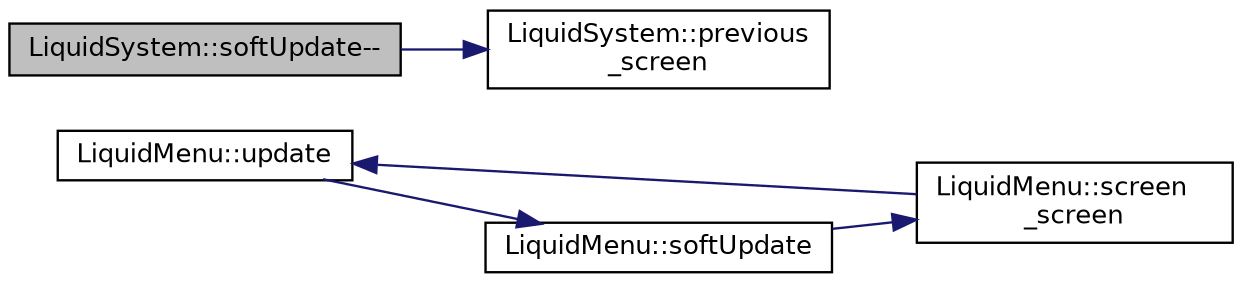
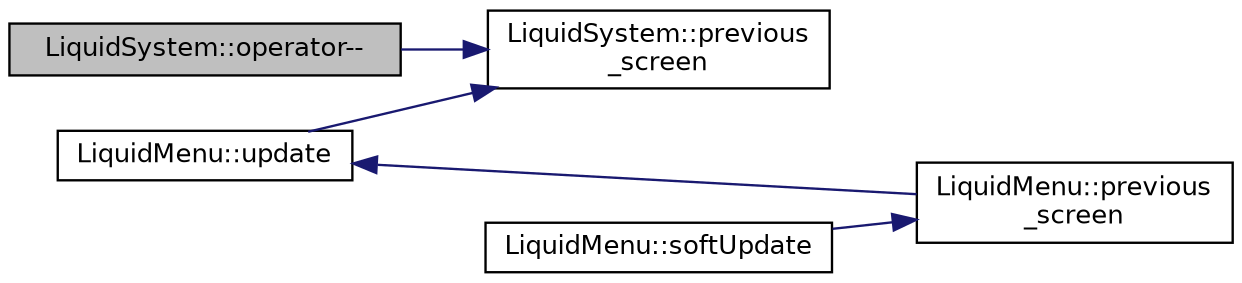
node "LiquidSystem::softUpdate--": label "LiquidSystem::softUpdate--" -> "LiquidSystem::operator--"
edge "LiquidMenu::update" -> "LiquidMenu::softUpdate": now "LiquidMenu::update" -> "LiquidSystem::previous _screen"
node "LiquidMenu::screen _screen": label "LiquidMenu::screen _screen" -> "LiquidMenu::previous _screen"
